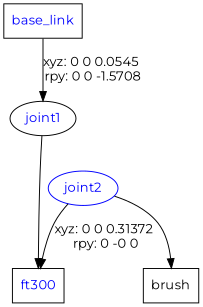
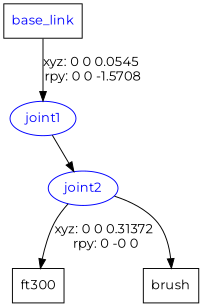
node "joint1": color black -> blue
edge "joint1" -> "ft300": now "joint1" -> "joint2"
node "ft300": fontcolor blue -> black
